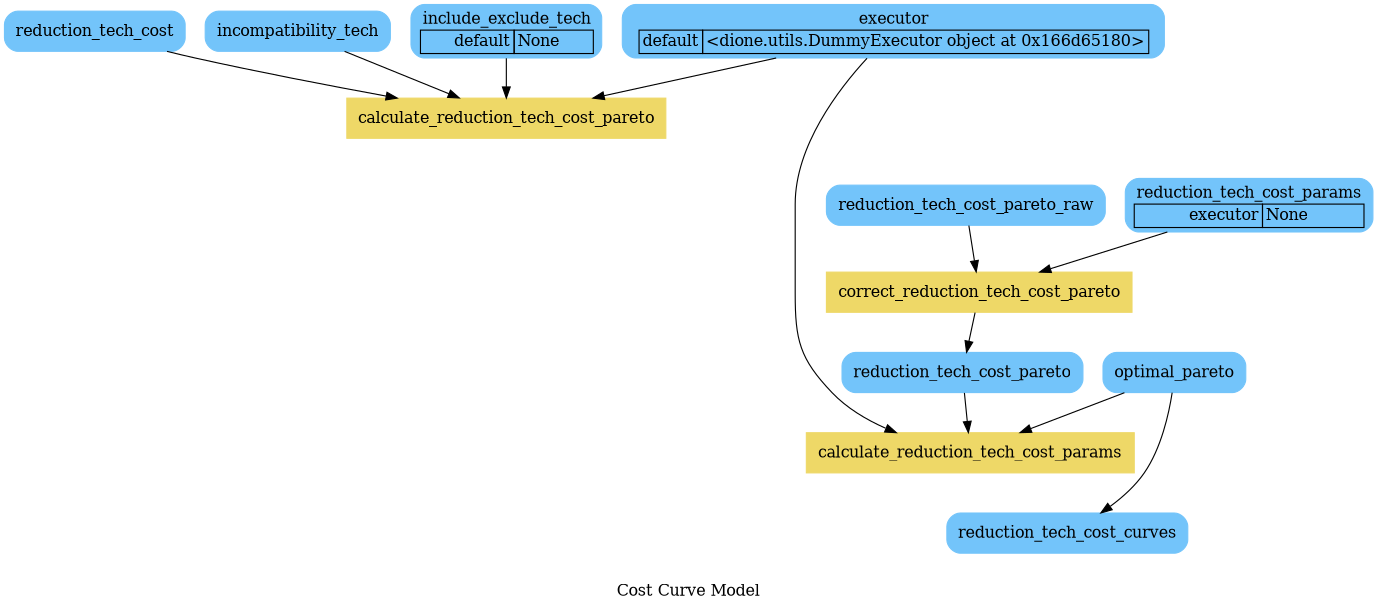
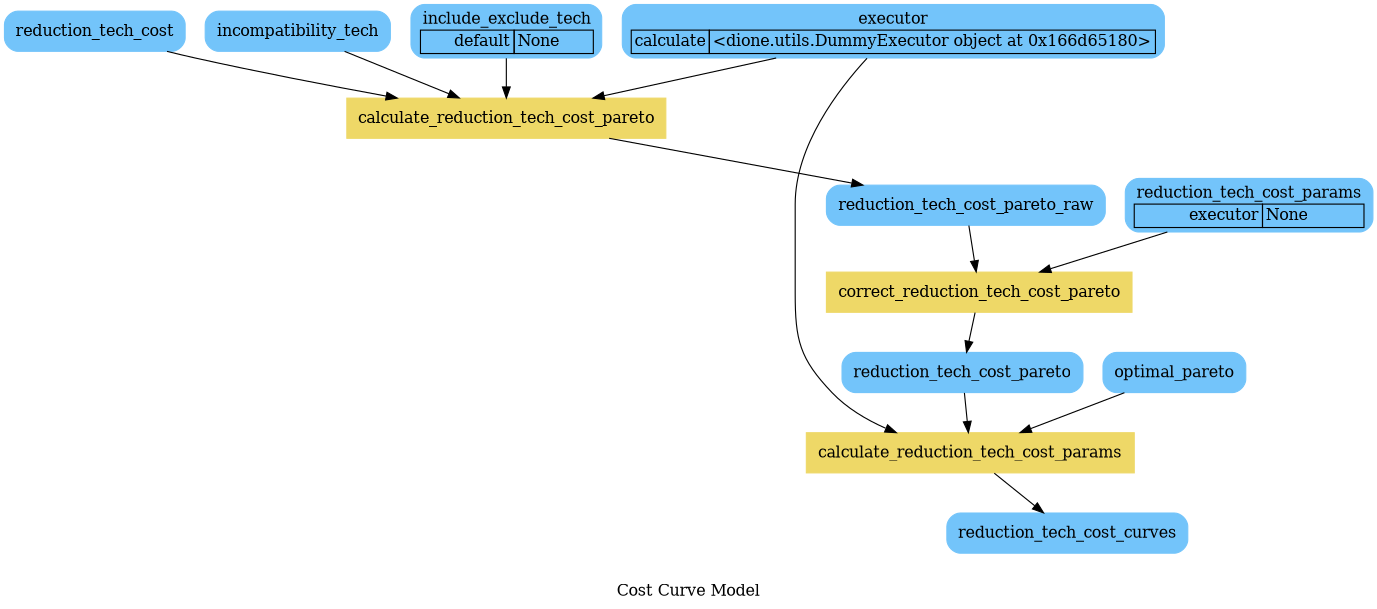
node "executor": text "default" -> "calculate"
edge "calculate_reduction_tech_cost_pareto" -> "reduction_tech_cost_pareto_raw": added
edge "optimal_pareto" -> "reduction_tech_cost_curves": now "calculate_reduction_tech_cost_params" -> "reduction_tech_cost_curves"
